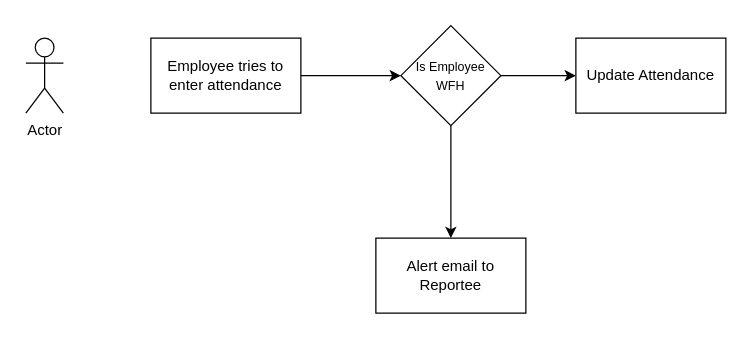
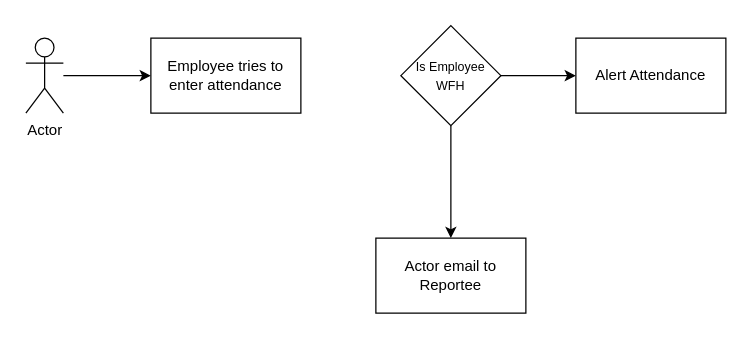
edge "Actor" -> "Employee tries to enter attendance": added
edge "Employee tries to enter attendance" -> "Is Employee WFH": removed
node "Update Attendance": label "Update Attendance" -> "Alert Attendance"
node "Alert email to Reportee": label "Alert email to Reportee" -> "Actor email to Reportee"
